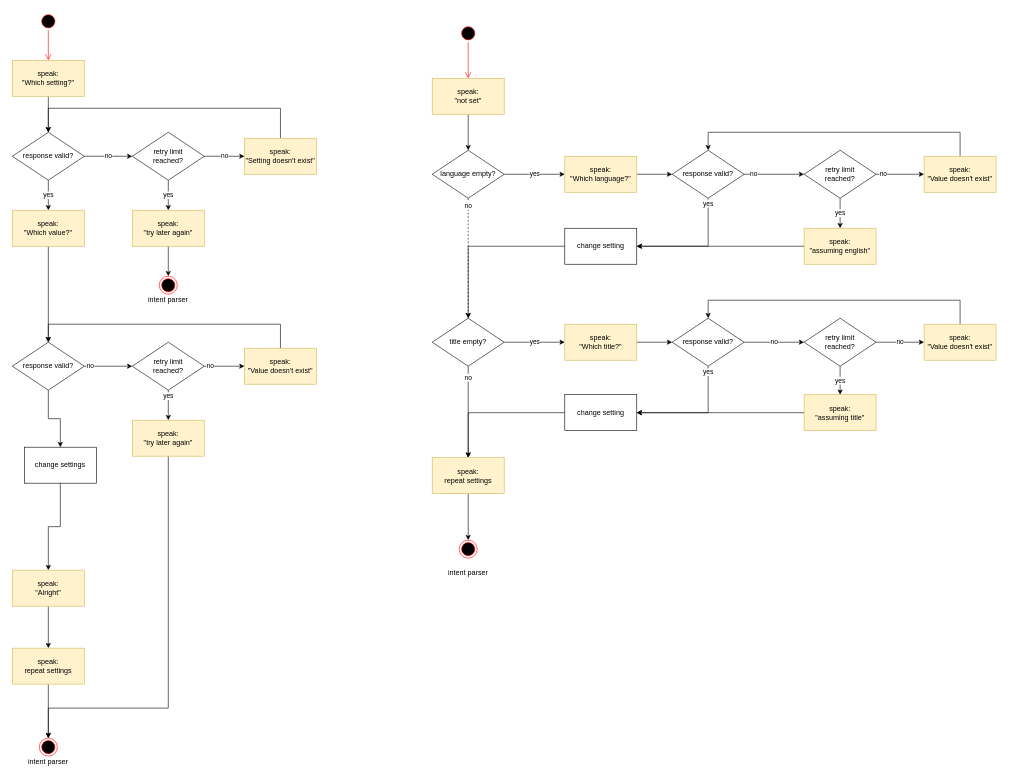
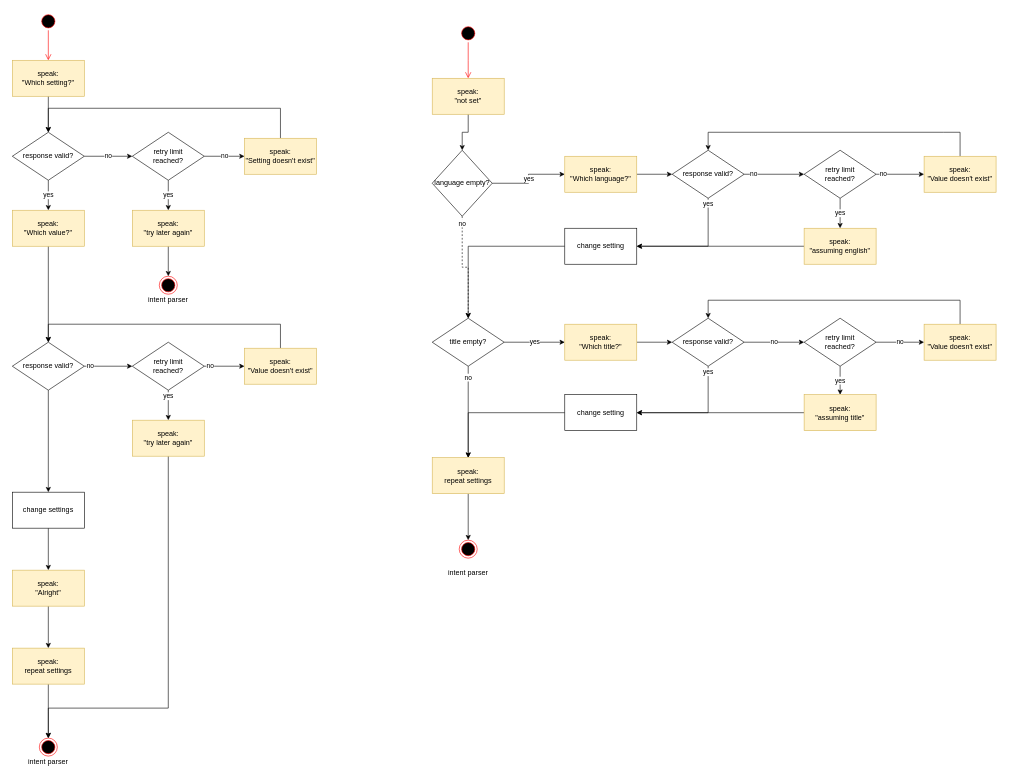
node "language empty?": size 72x48 -> 60x66
node "change settings": moved (60, 465) -> (48, 510)
